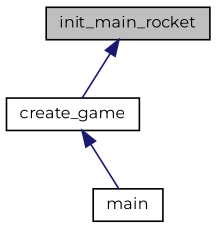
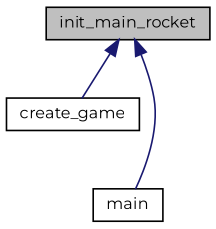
edge "main" -> "create_game": now "main" -> "init_main_rocket"
